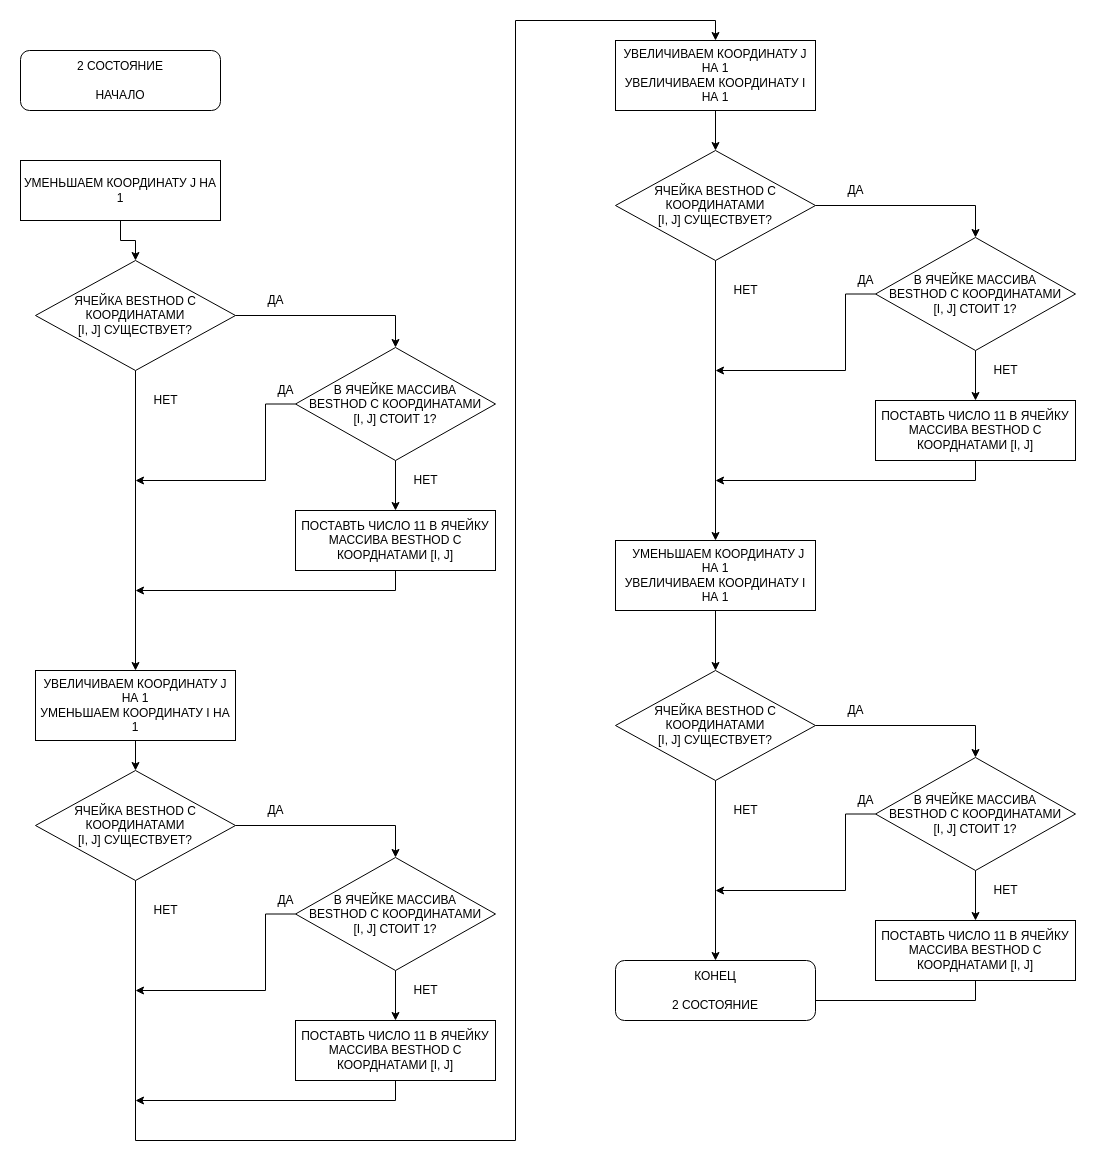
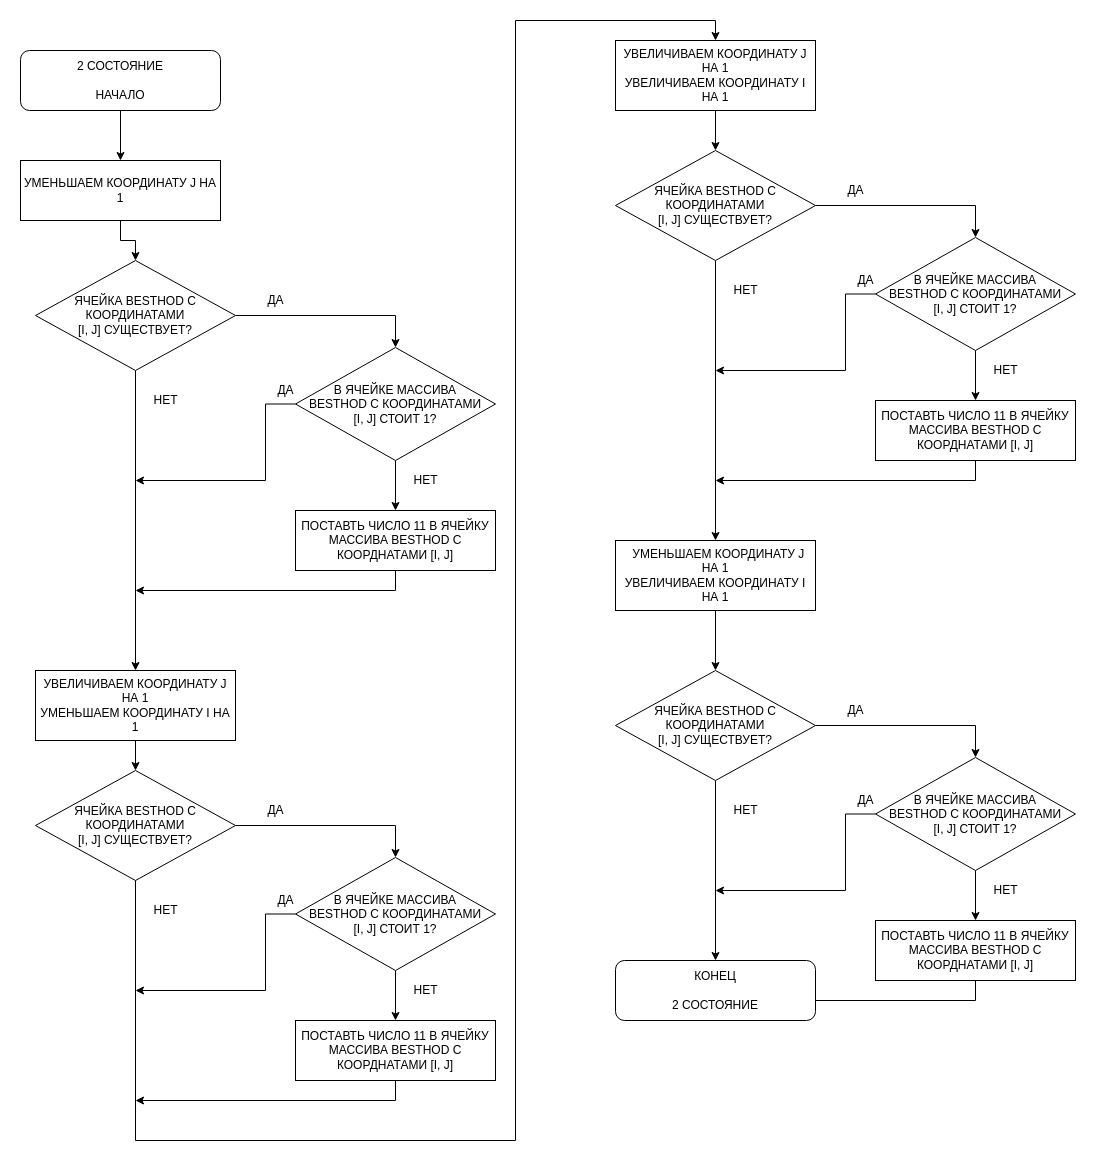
edge "2 СОСТОЯНИЕ НАЧАЛО" -> "УМЕНЬШАЕМ КООРДИНАТУ J НА 1": added
